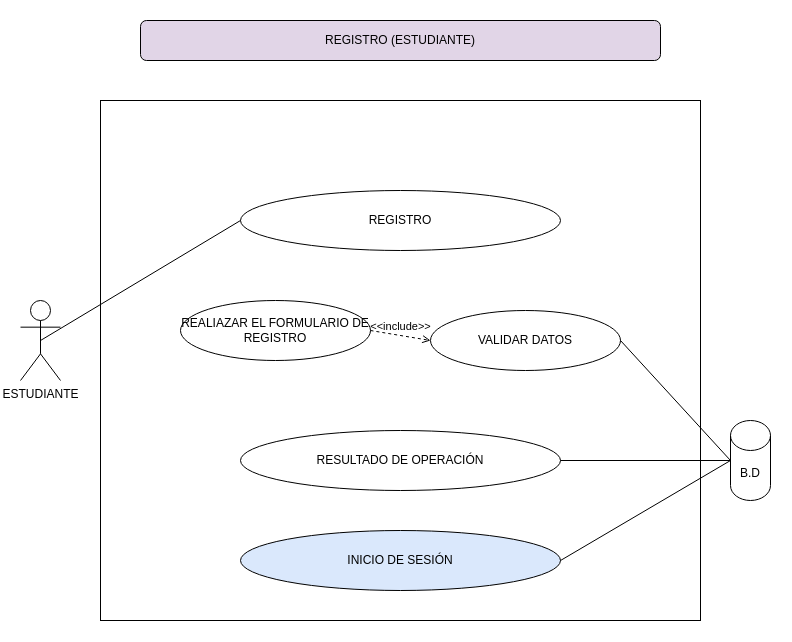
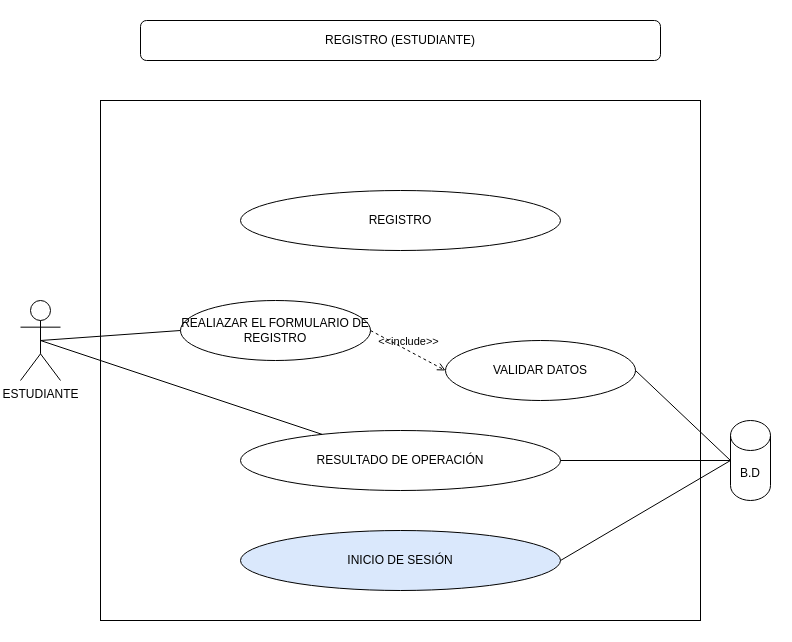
node "REGISTRO (ESTUDIANTE)": fillcolor #e1d5e7 -> #ffffff
edge "REGISTRO" -- "ESTUDIANTE": now "RESULTADO DE OPERACIÓN" -- "ESTUDIANTE"
edge "REALIAZAR EL FORMULARIO DE REGISTRO" -- "ESTUDIANTE": added
node "VALIDAR DATOS": moved (526, 341) -> (541, 371)
